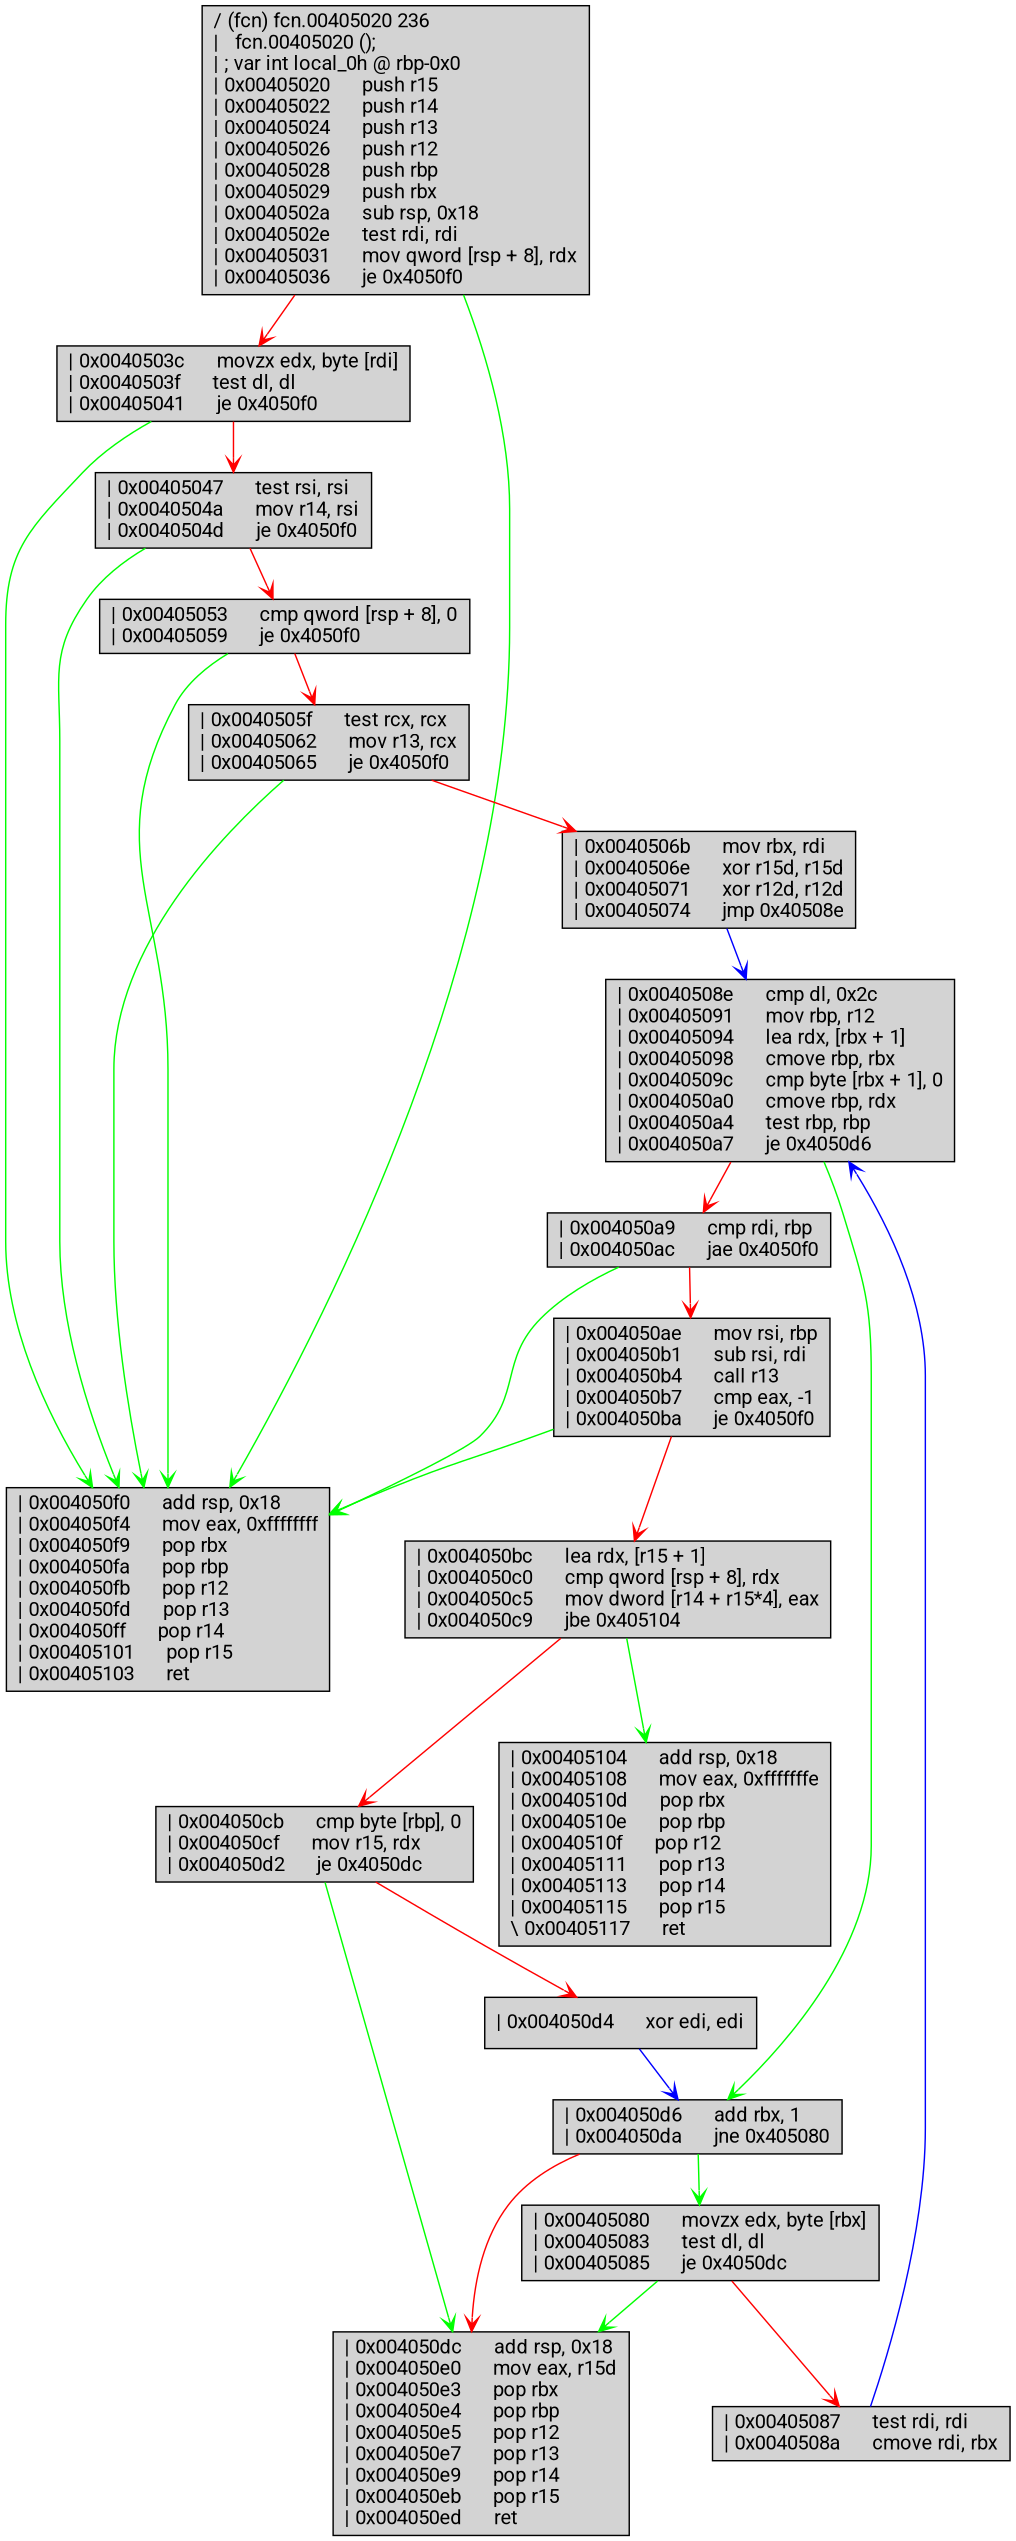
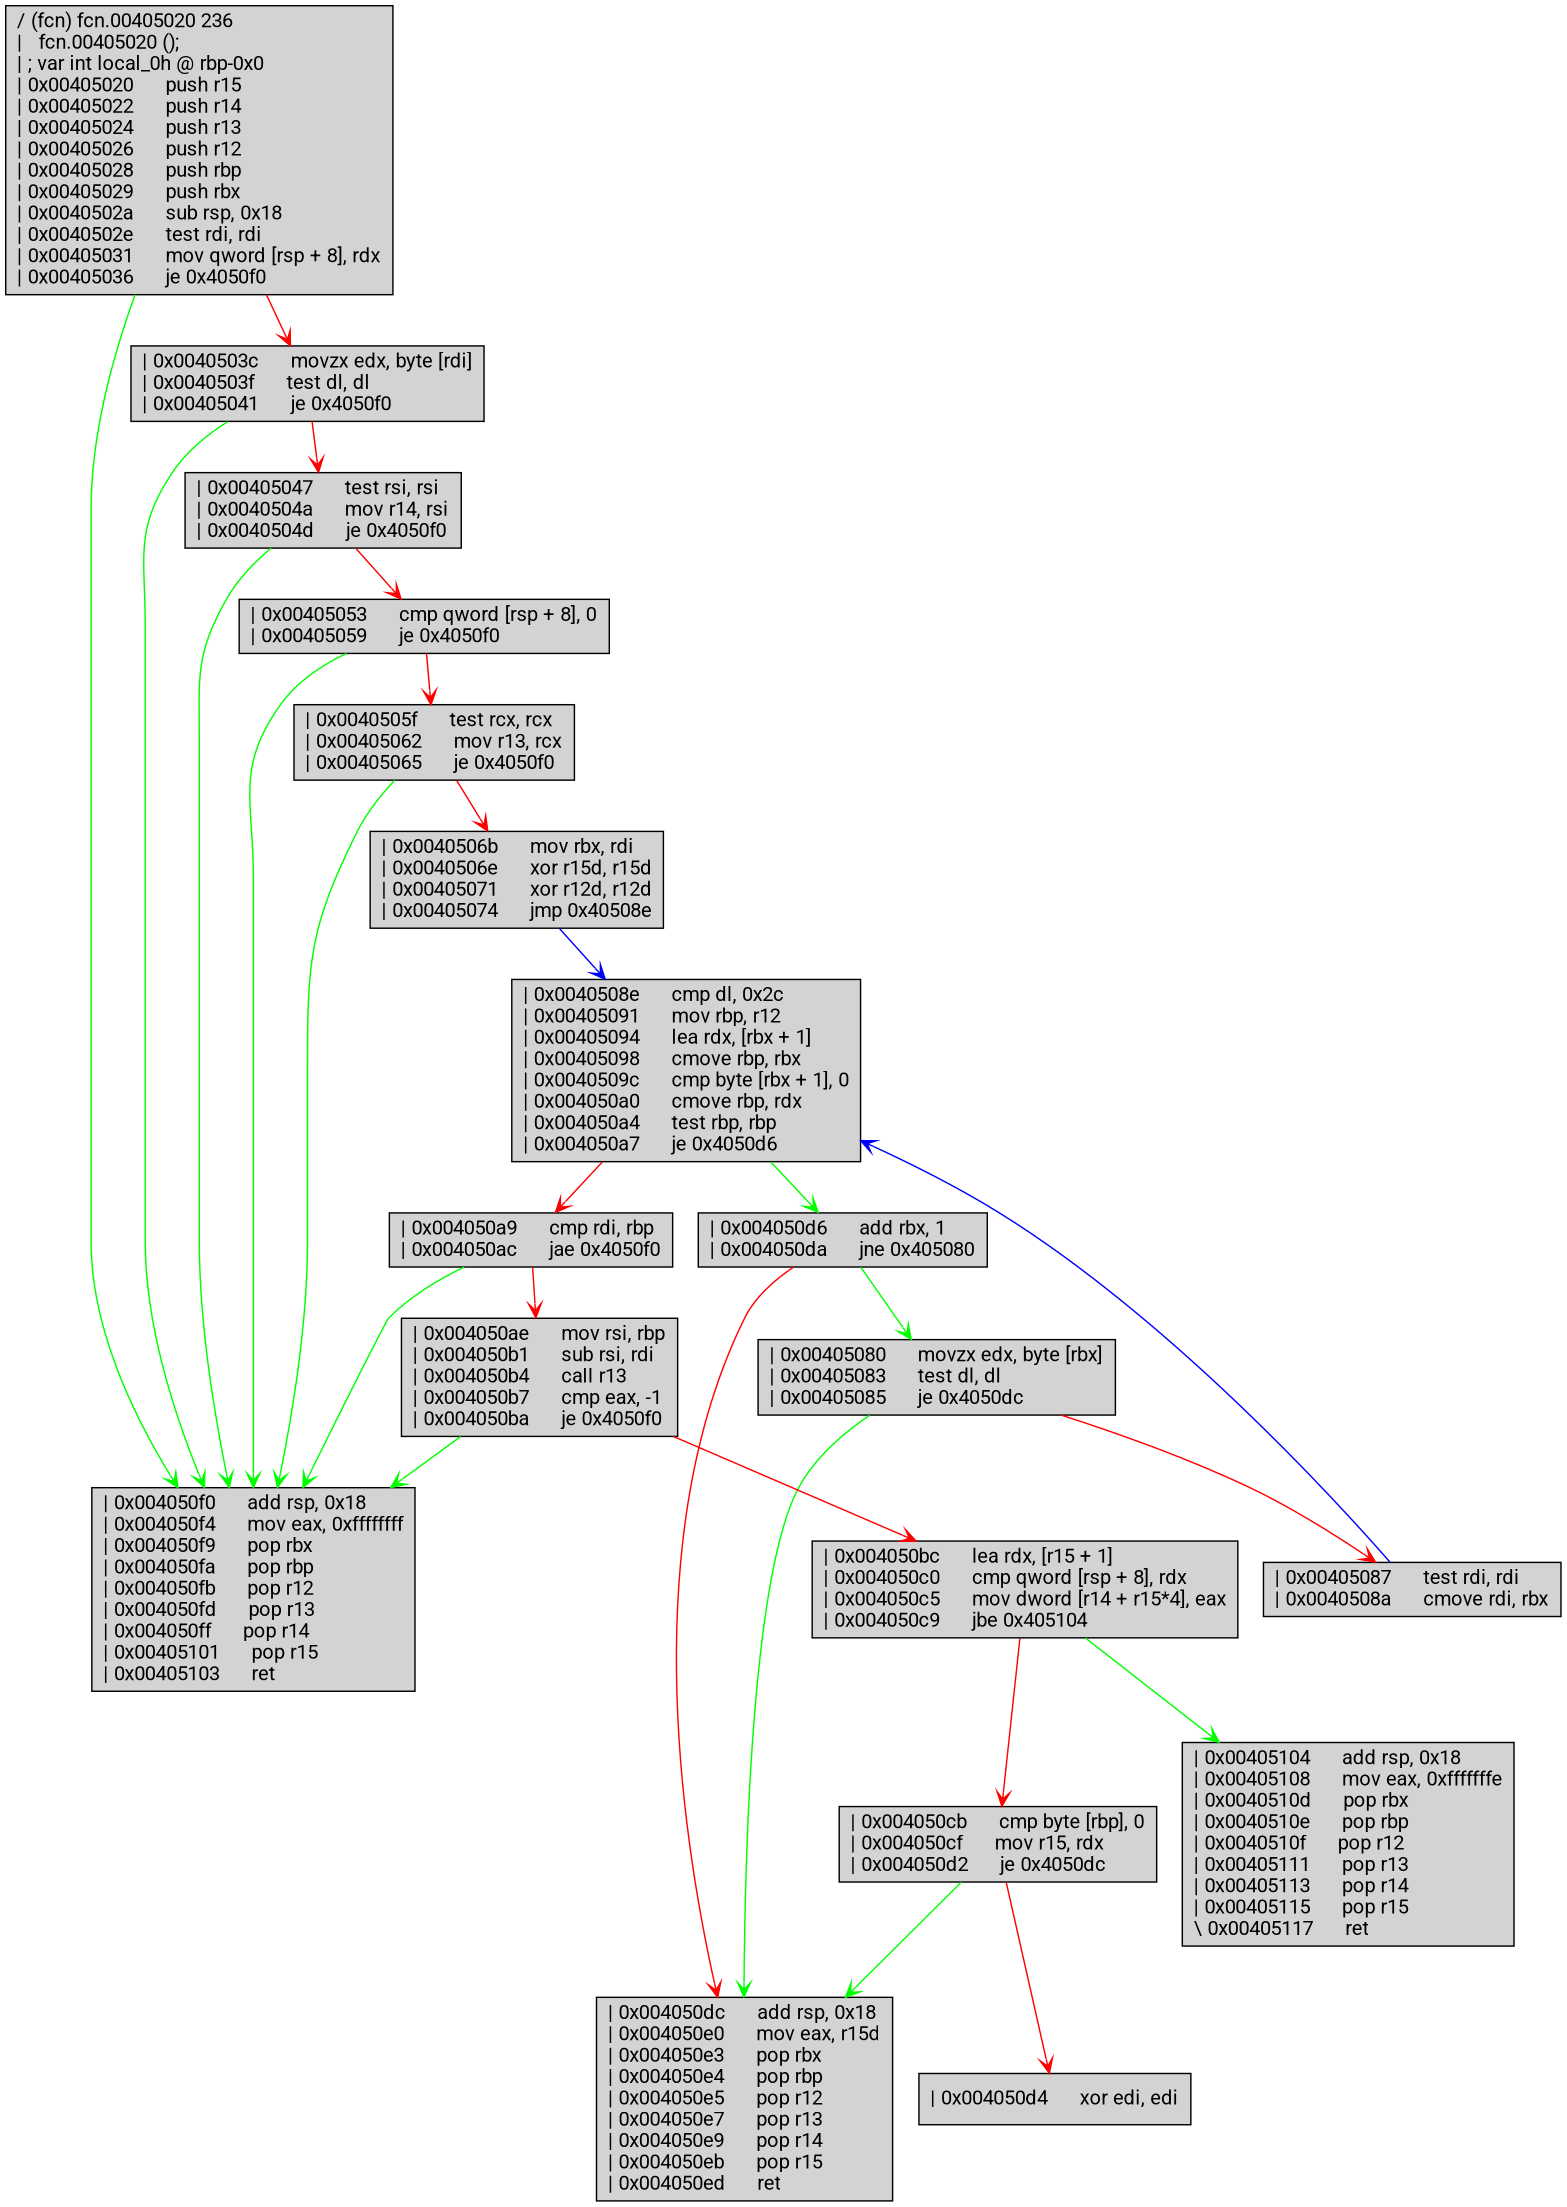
edge "| 0x004050d4      xor edi, edi" -> "| 0x004050d6      add rbx, 1 | 0x004050da      jne 0x405080": removed
